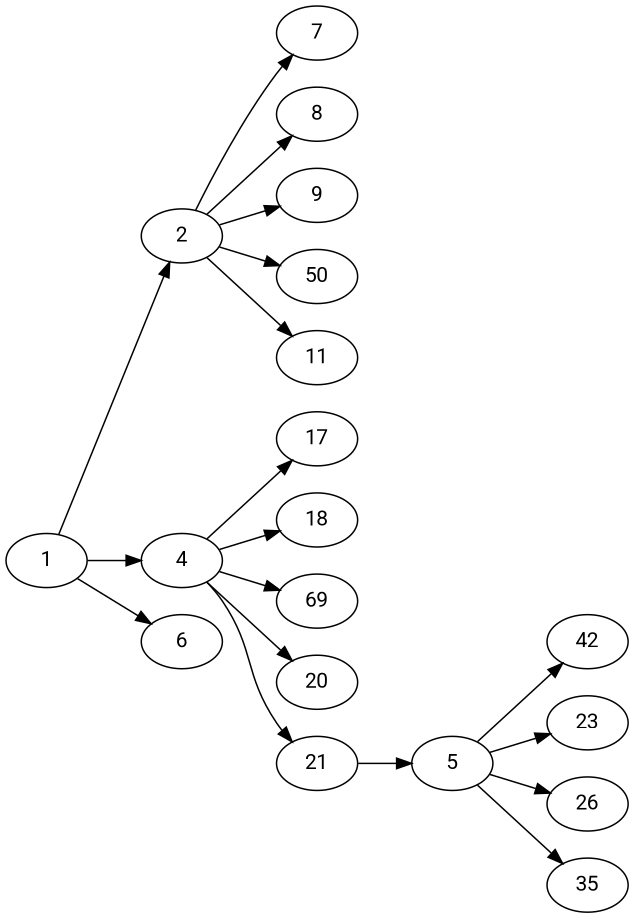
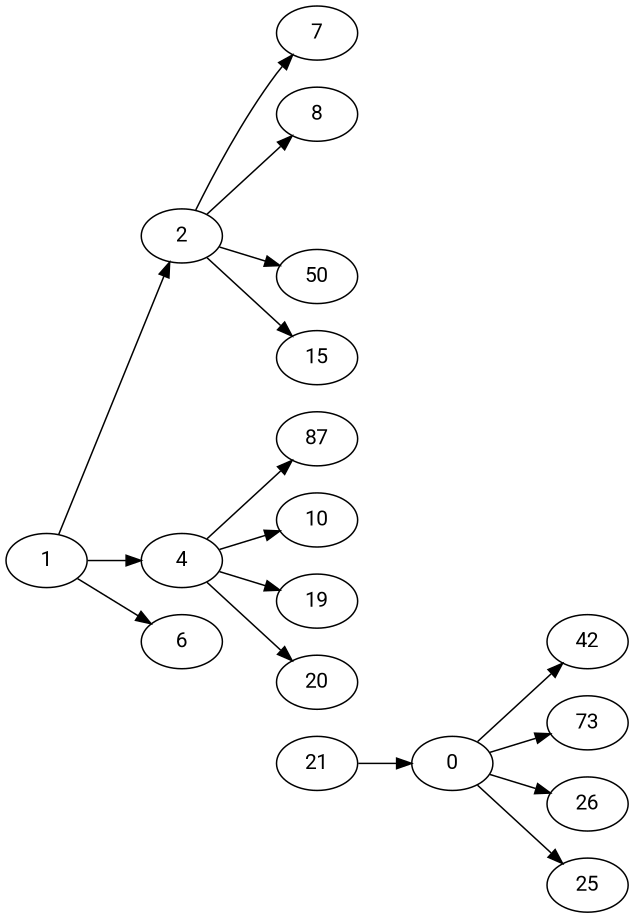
node "9": removed
node "11": label "11" -> "15"
node "17": label "17" -> "87"
node "18": label "18" -> "10"
node "69": label "69" -> "19"
edge "4" -> "21": removed
node "23": label "23" -> "73"
node "5": label "5" -> "0"
node "35": label "35" -> "25"
